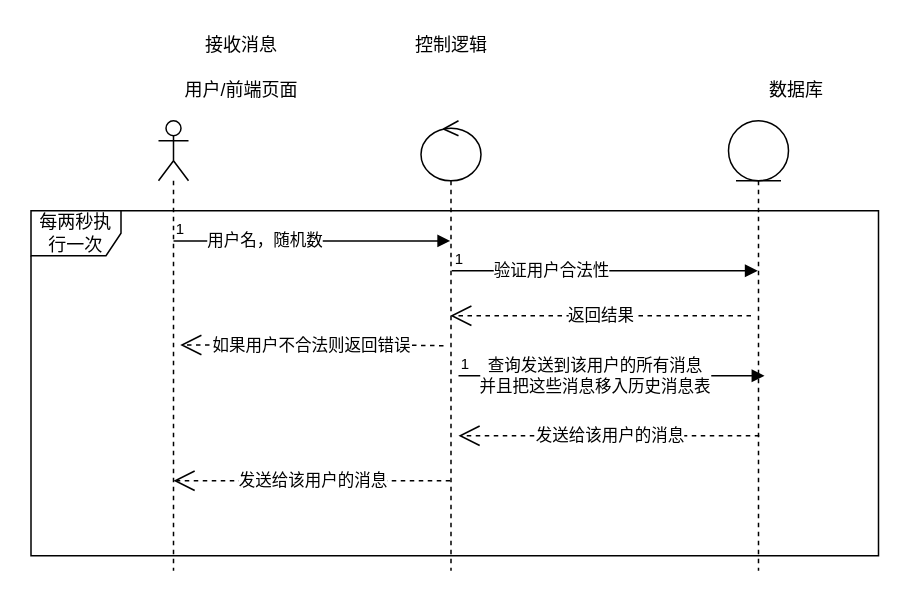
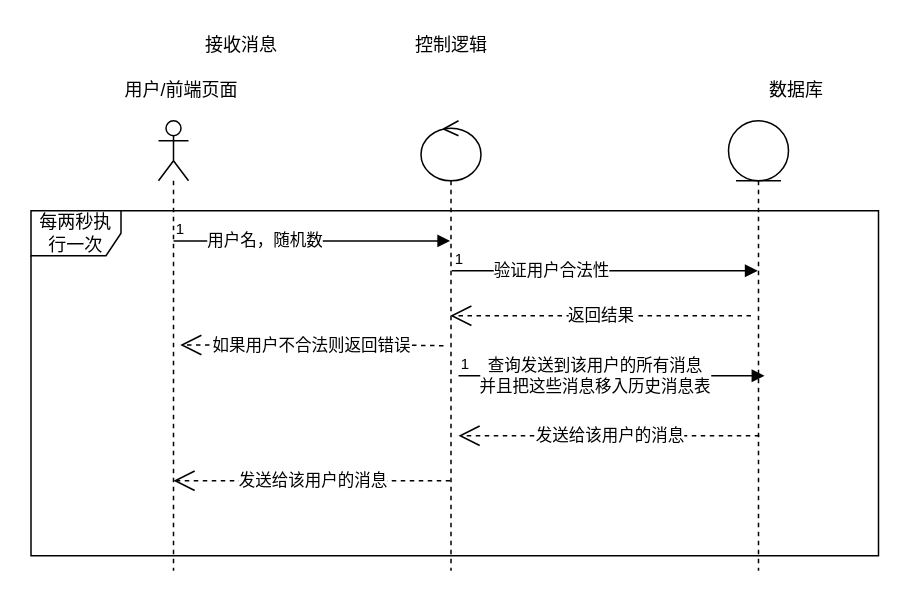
node "用户/前端页面": moved (241, 91) -> (181, 91)
